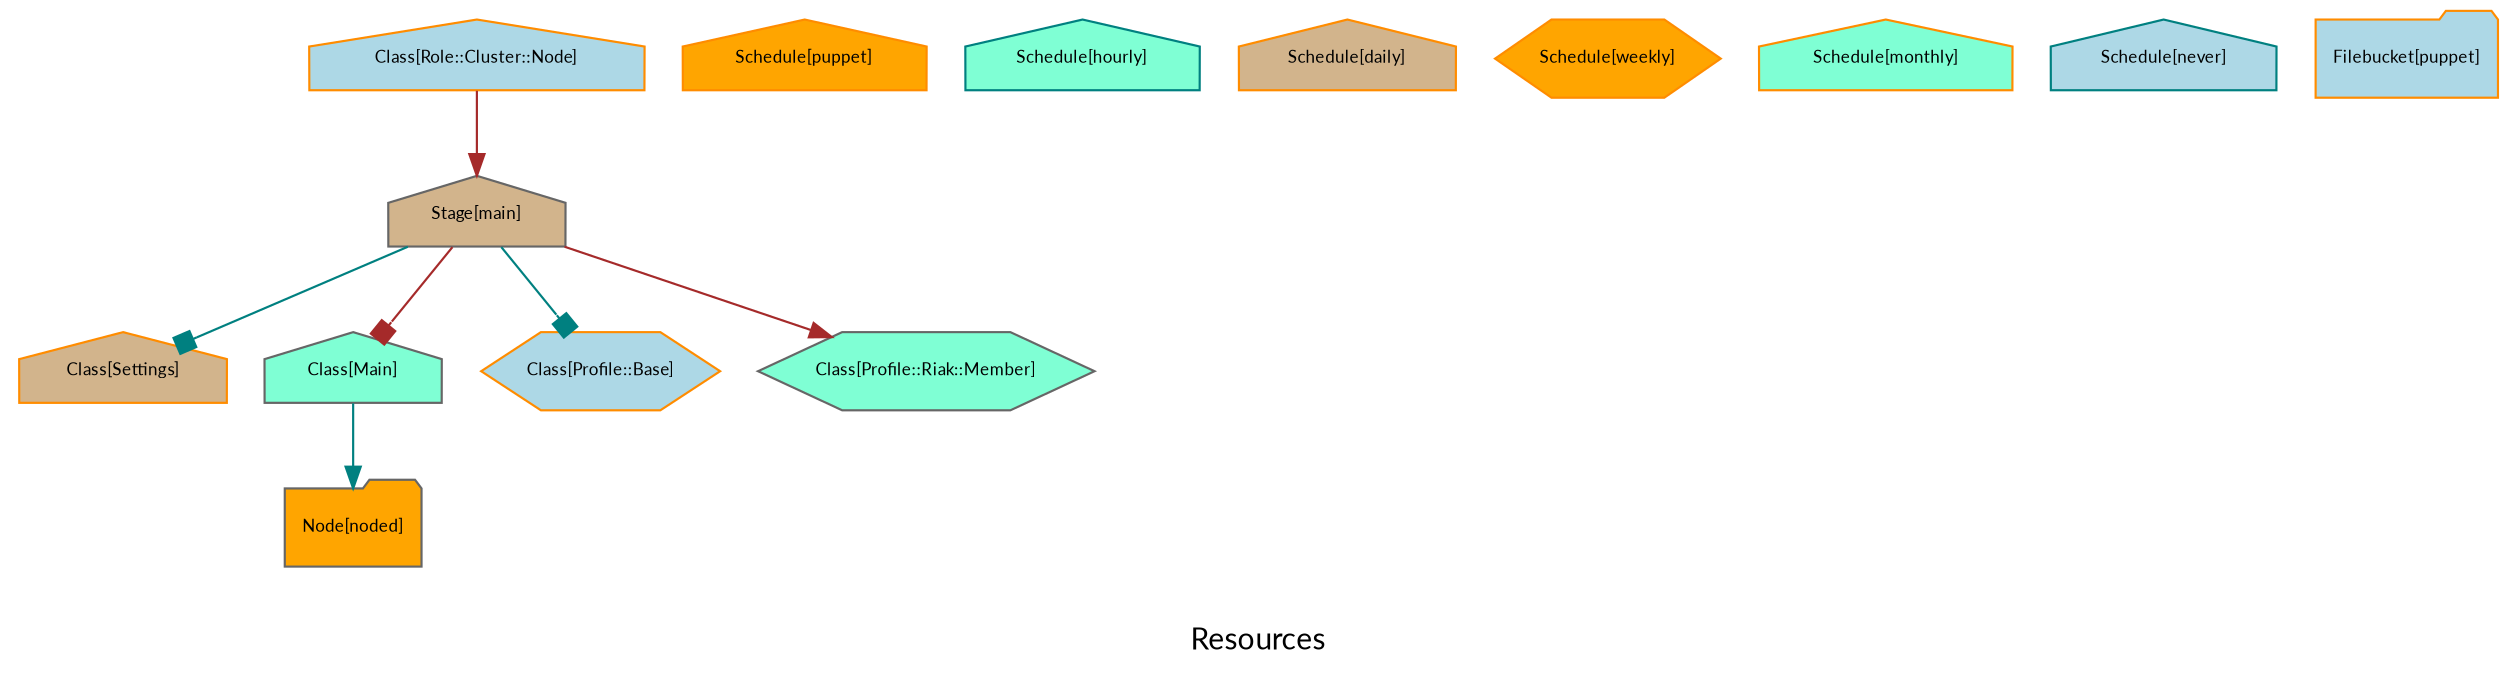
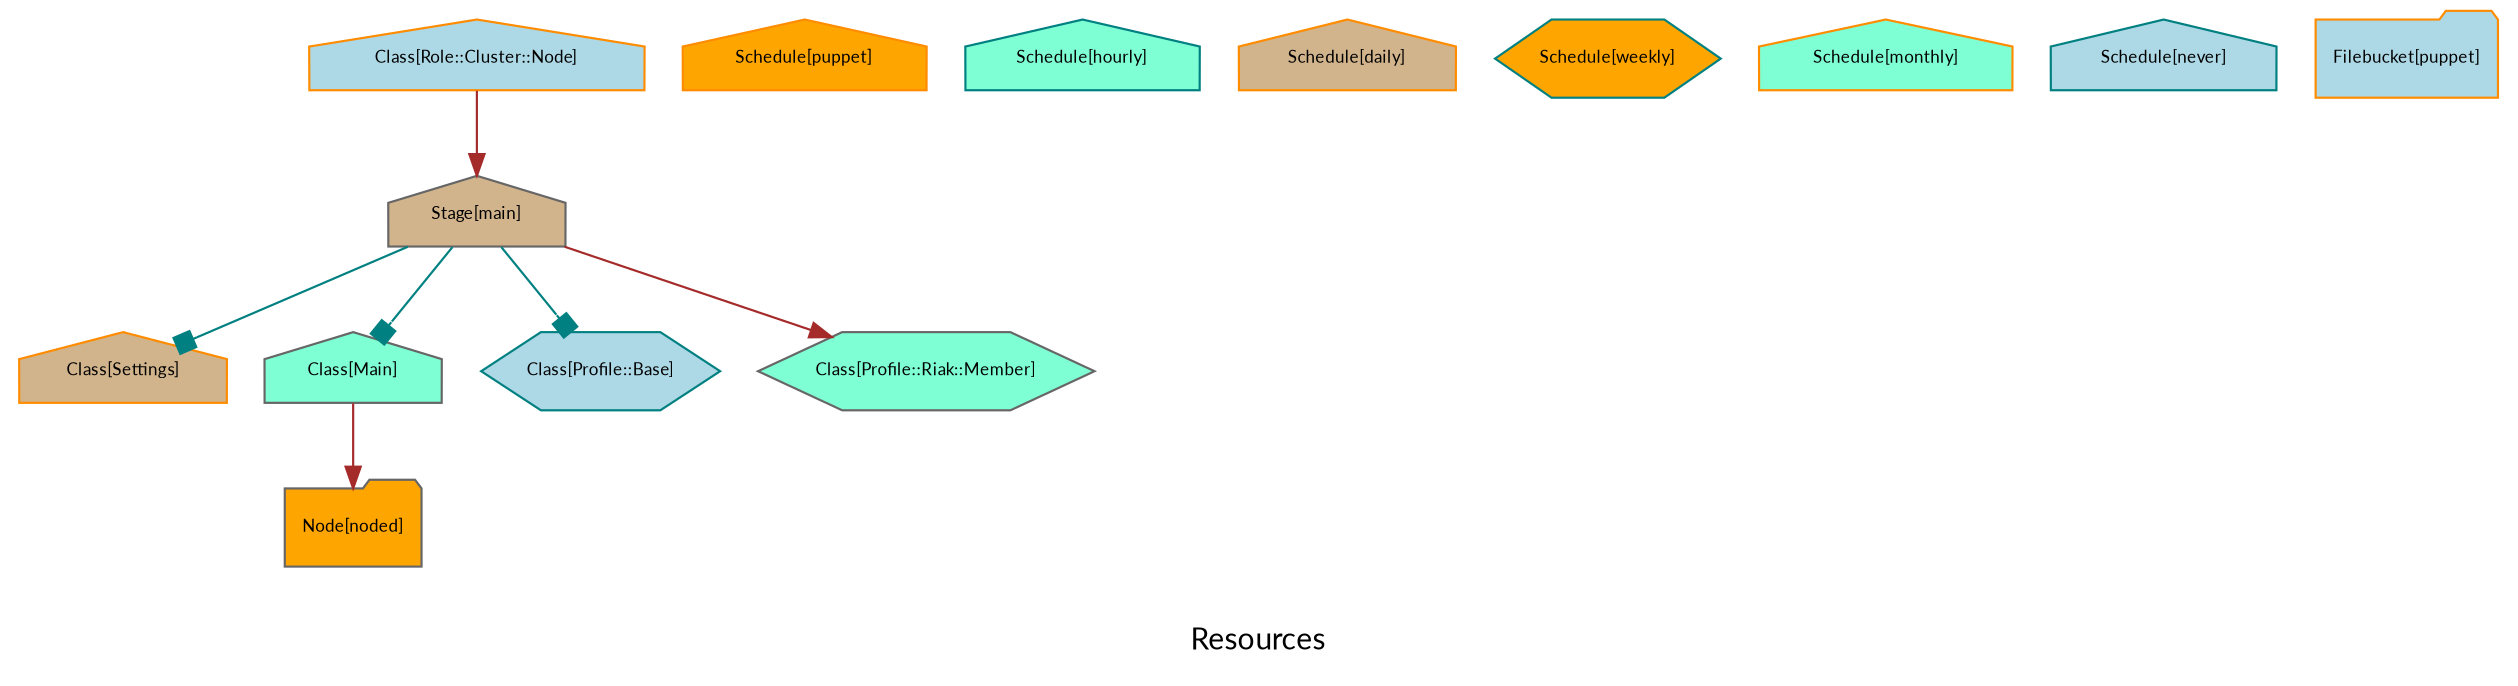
node "Schedule[weekly]": color darkorange -> teal
edge "Stage[main]" -> "Class[Main]": color brown -> teal
node "Class[Profile::Base]": color darkorange -> teal
edge "Class[Main]" -> "Node[noded]": color teal -> brown
